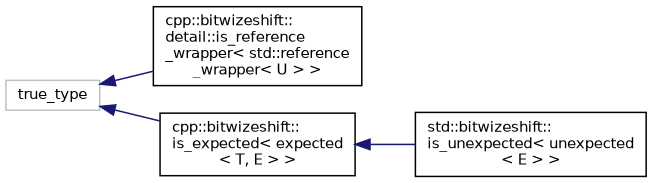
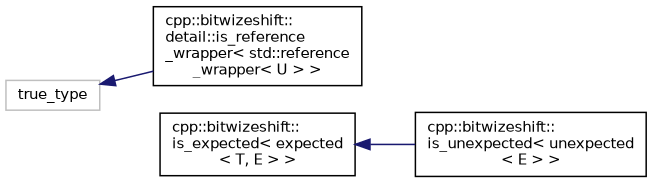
edge "cpp::bitwizeshift:: is_expected< expected < T, E > >" -> "true_type": removed
node "std::bitwizeshift:: is_unexpected< unexpected < E > >": label "std::bitwizeshift:: is_unexpected< unexpected < E > >" -> "cpp::bitwizeshift:: is_unexpected< unexpected < E > >"
